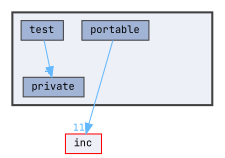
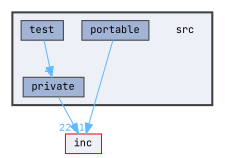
node "src": added
edge "private" -> "inc": added
